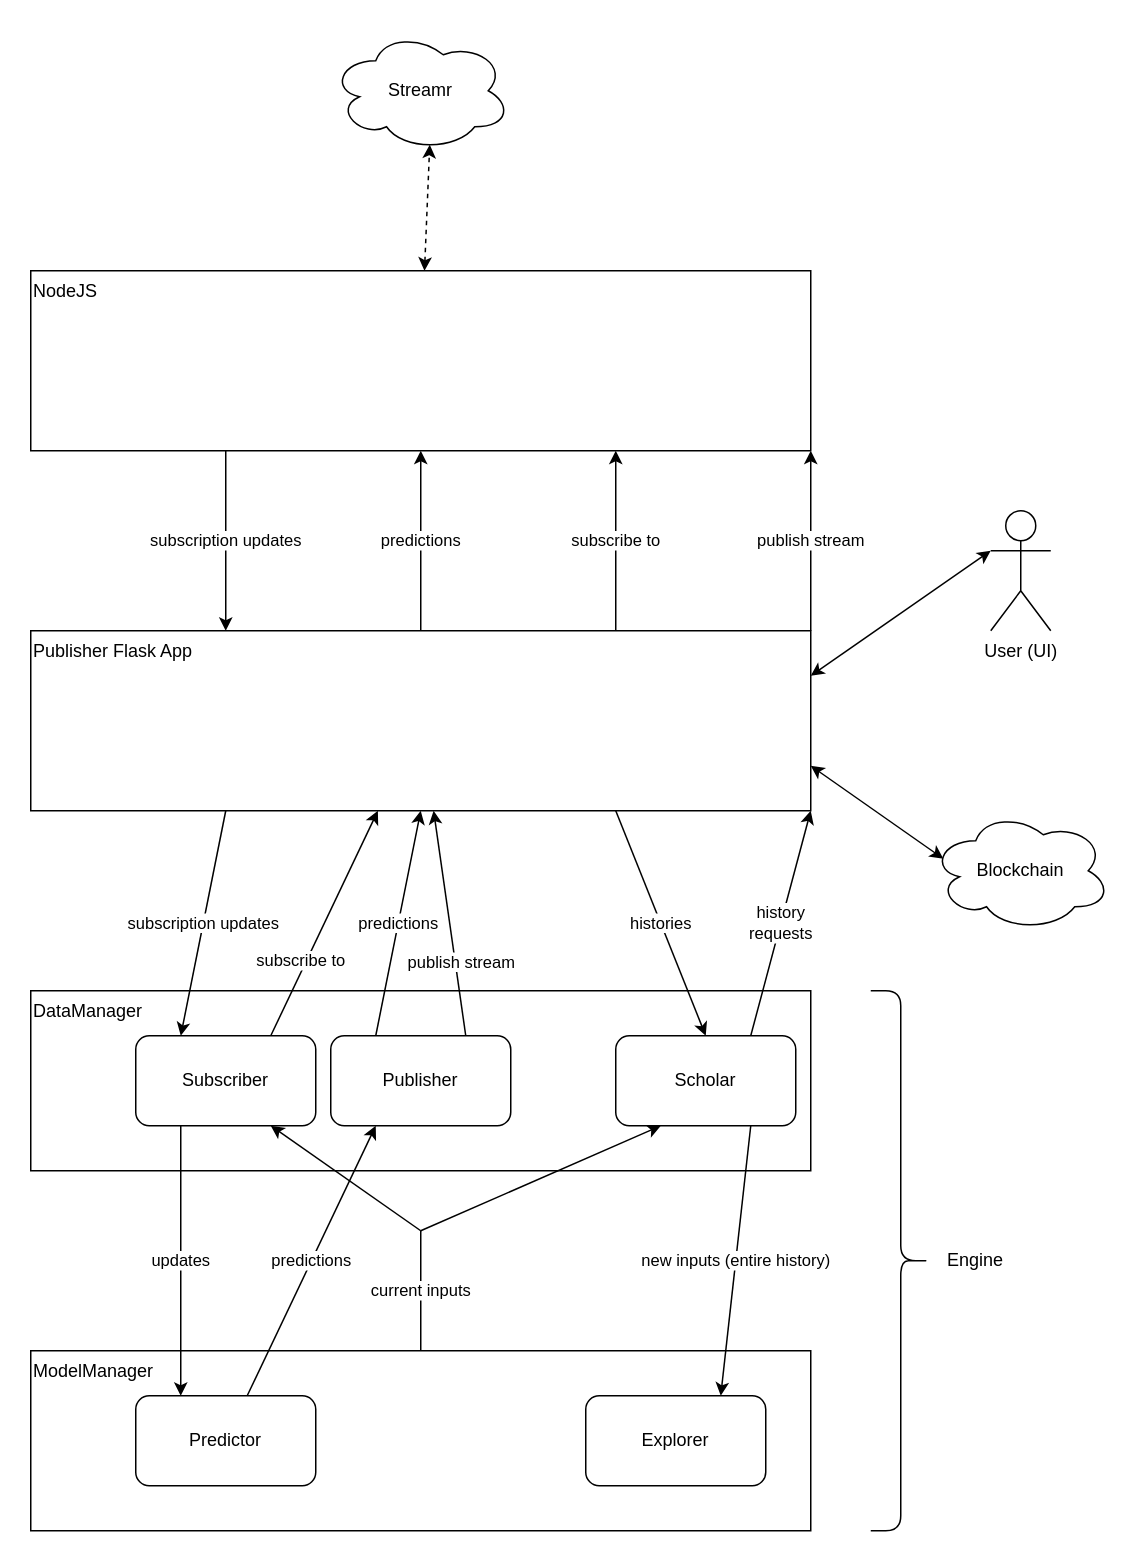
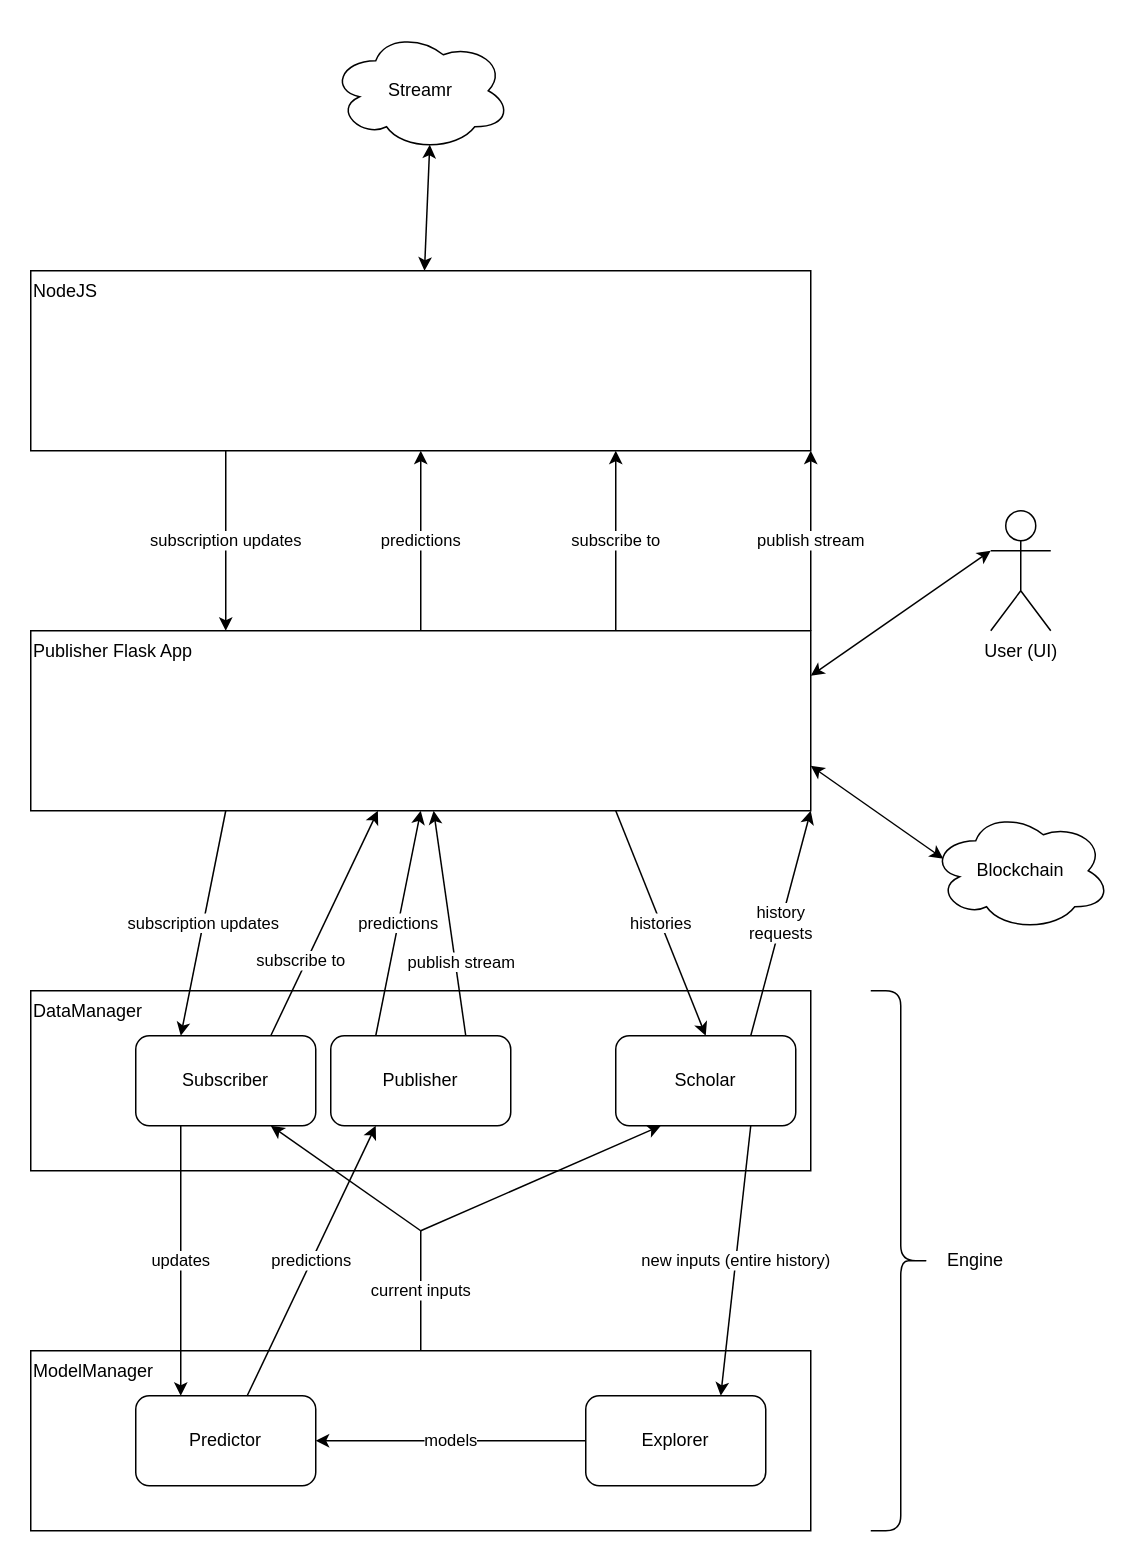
edge "Streamr" -- "NodeJS": style dashed -> solid
edge "Explorer" -> "Predictor": added, label "models"
